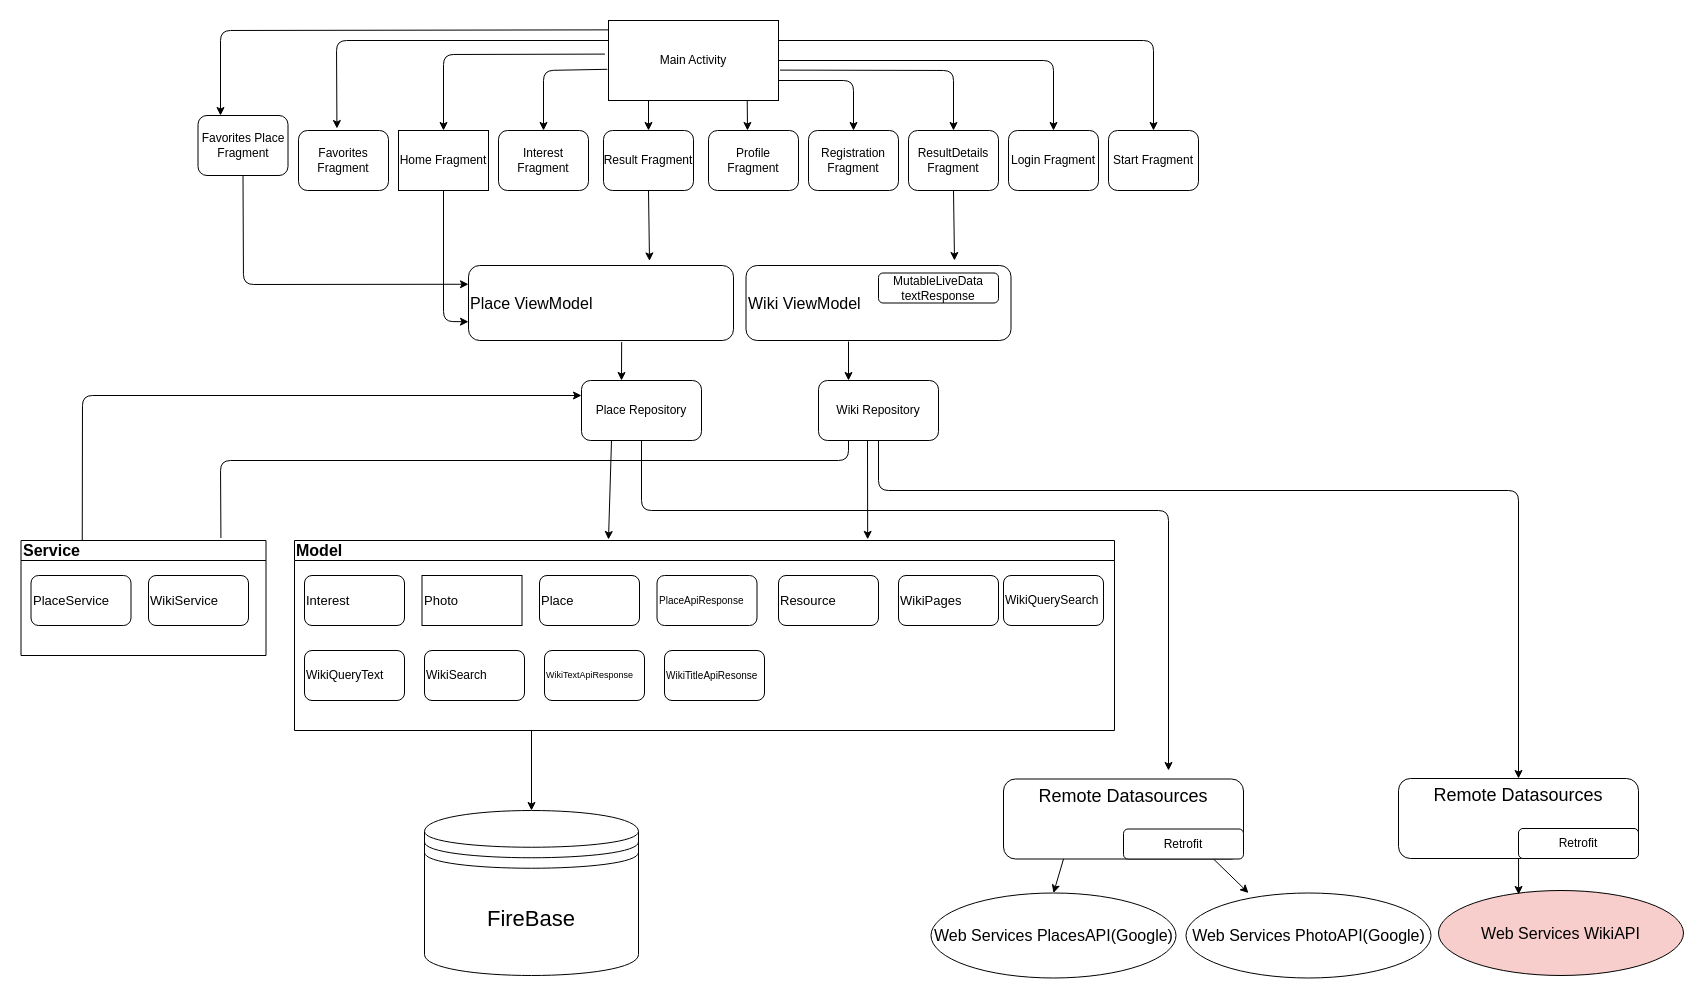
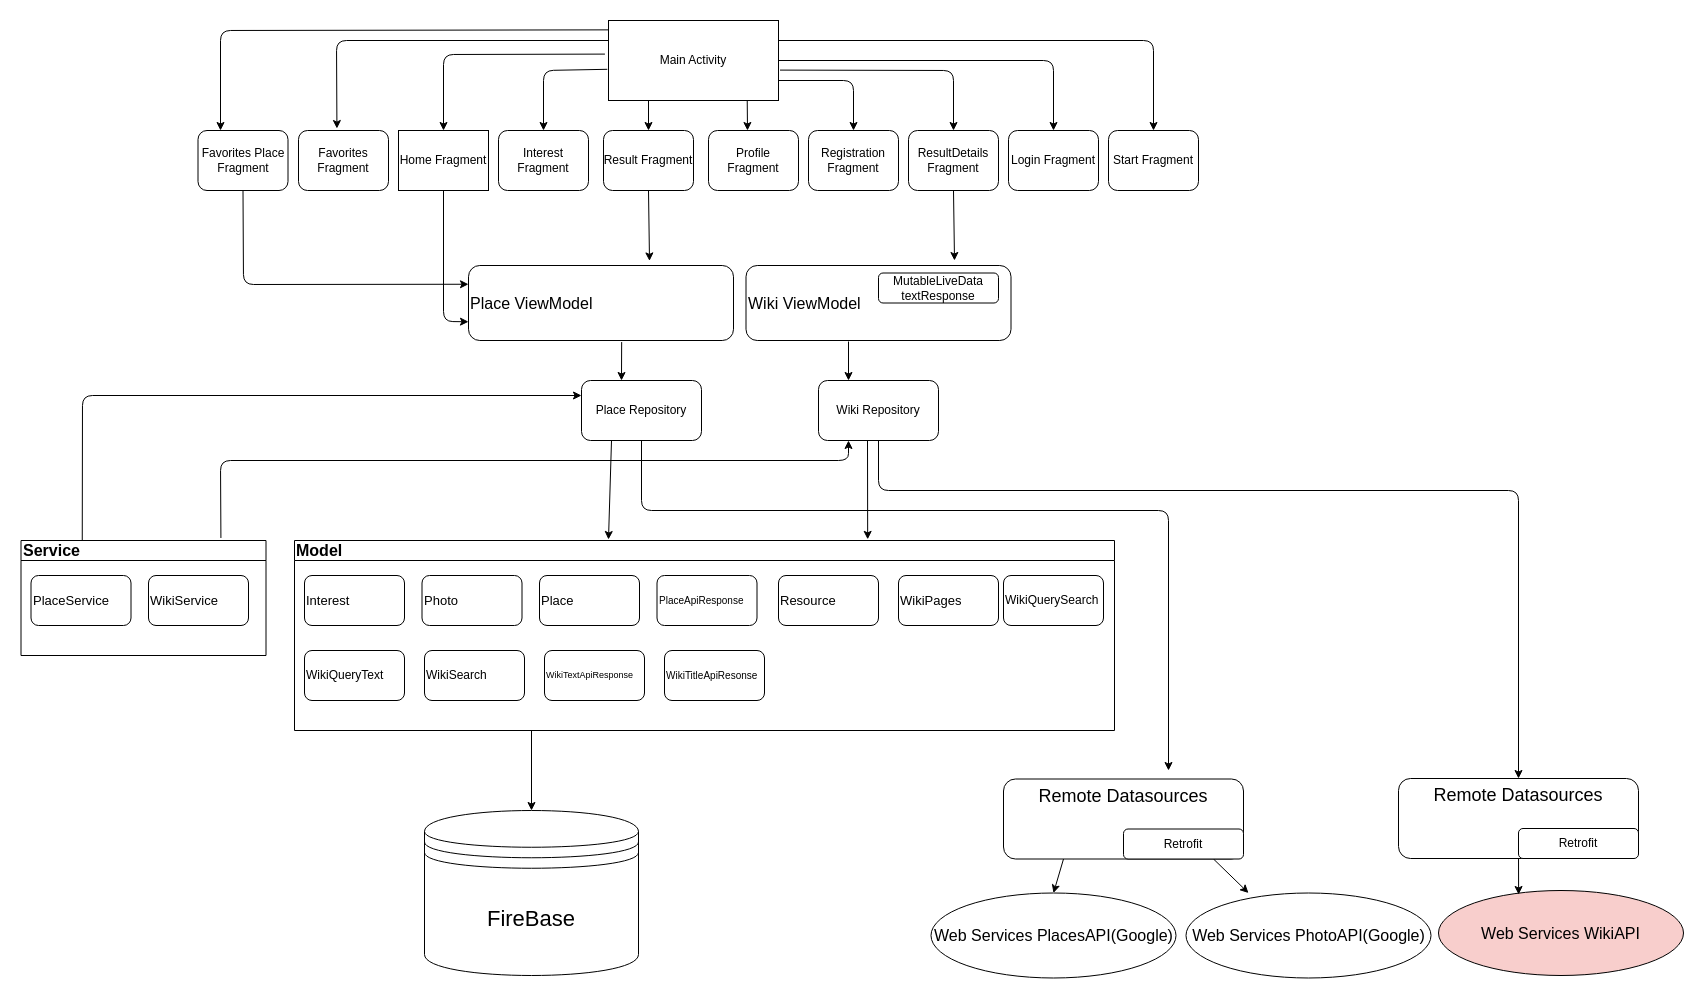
node "Favorites Place Fragment": moved (243, 146) -> (243, 161)
edge "Wiki Repository" -- "Service": arrowhead none -> classic
node "Photo": shape rectangle -> rounded rectangle
